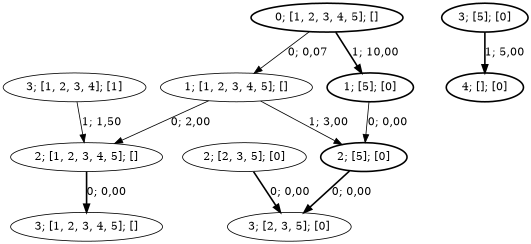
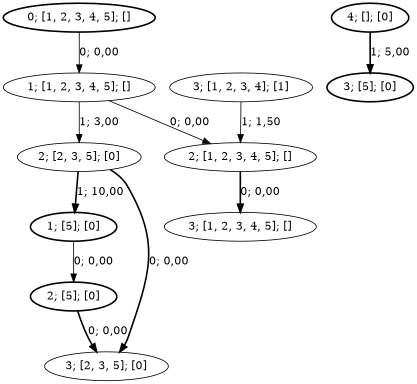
edge "3; [5]; [0]" -> "4; []; [0]": reversed
edge "0; [1, 2, 3, 4, 5]; []" -> "1; [5]; [0]": now "2; [2, 3, 5]; [0]" -> "1; [5]; [0]"
edge "0; [1, 2, 3, 4, 5]; []" -> "1; [1, 2, 3, 4, 5]; []": label "0; 0,07" -> "0; 0,00"
edge "1; [1, 2, 3, 4, 5]; []" -> "2; [5]; [0]": now "1; [1, 2, 3, 4, 5]; []" -> "2; [2, 3, 5]; [0]"
edge "1; [1, 2, 3, 4, 5]; []" -> "2; [1, 2, 3, 4, 5]; []": label "0; 2,00" -> "0; 0,00"
